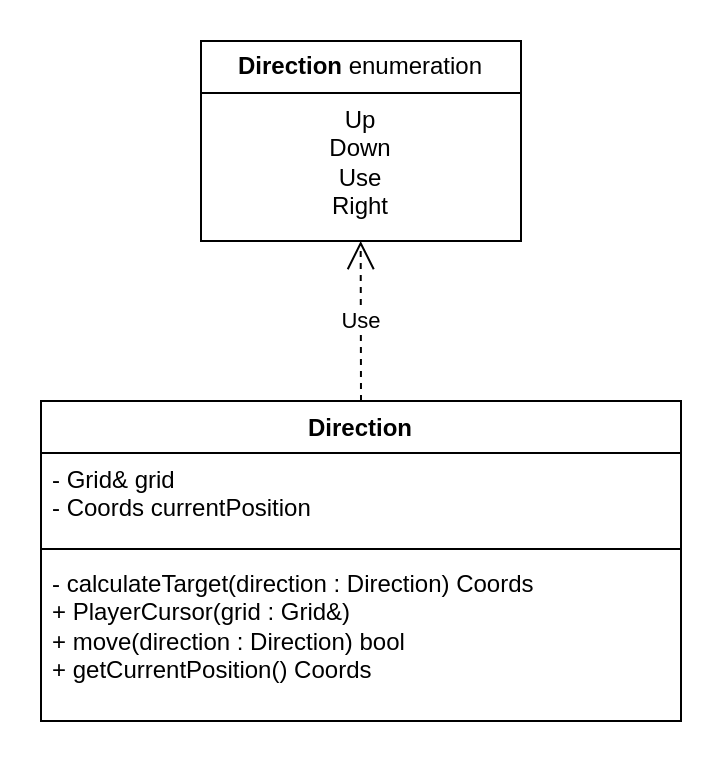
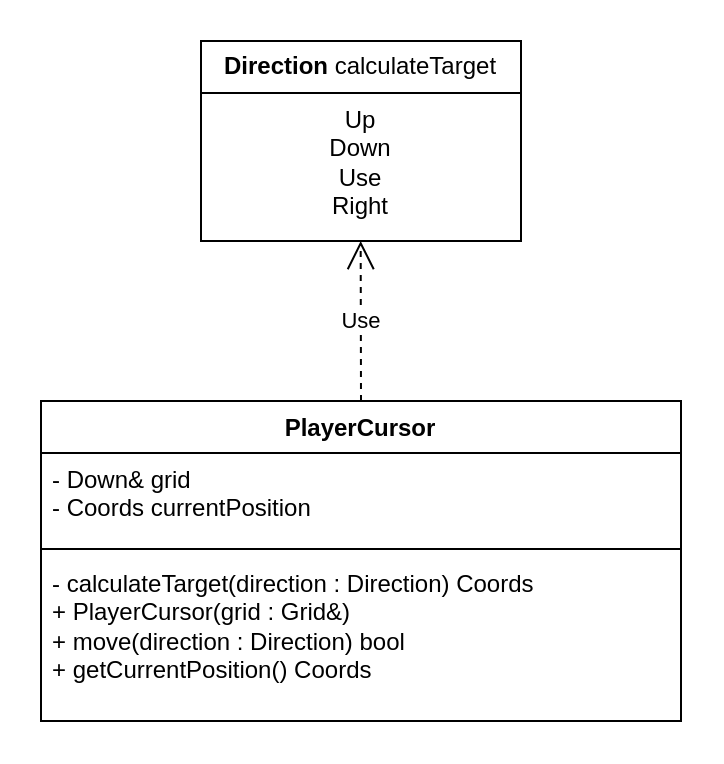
node "Direction enumeration": label "Direction enumeration" -> "Direction calculateTarget"
node "Direction": label "Direction" -> "PlayerCursor"
node "- Grid& grid - Coords currentPosition": label "- Grid& grid - Coords currentPosition" -> "- Down& grid - Coords currentPosition"
